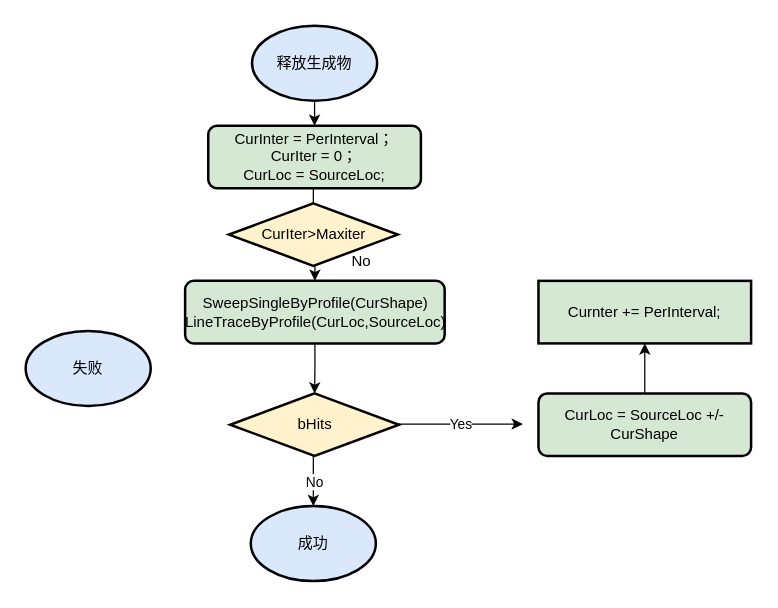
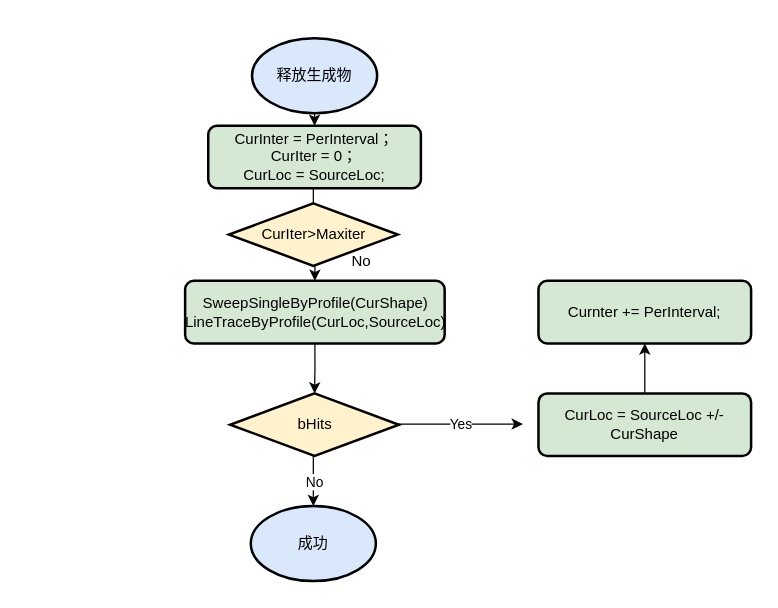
node "释放生成物": moved (314, 63) -> (314, 76)
node "Curnter += PerInterval;": shape rectangle -> rounded rectangle
node "失败": removed
